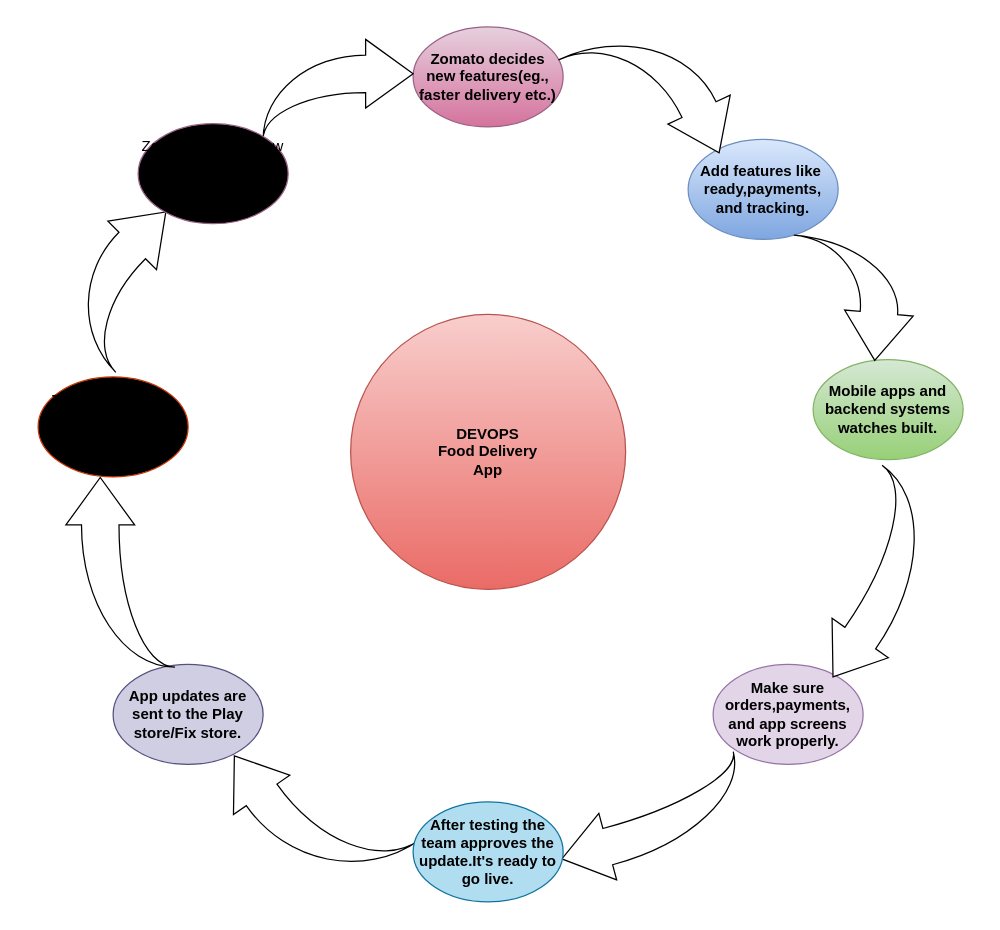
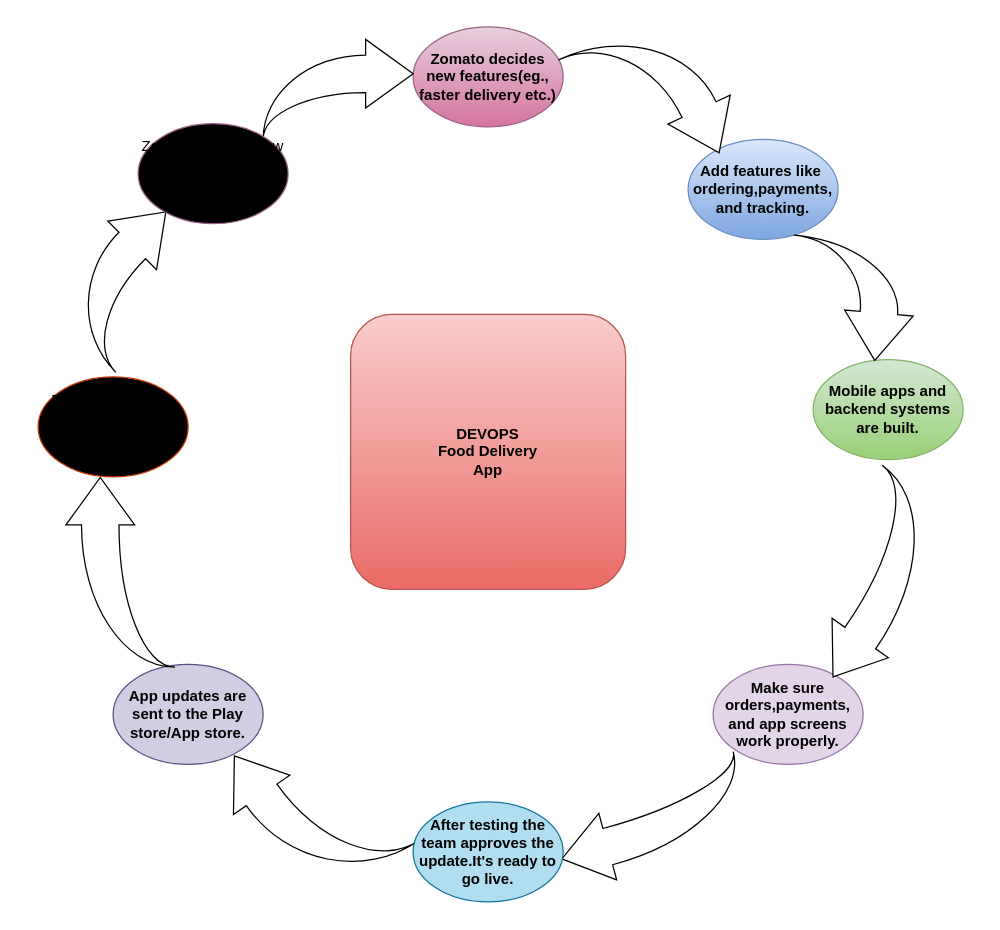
node "Add features like ready,payments, and tracking.": label "Add features like ready,payments, and tracking." -> "Add features like ordering,payments, and tracking."
node "Mobile apps and backend systems watches built.": label "Mobile apps and backend systems watches built." -> "Mobile apps and backend systems are built."
node "DEVOPS Food Delivery App": shape ellipse -> rounded rectangle
node "App updates are sent to the Play store/Fix store.": label "App updates are sent to the Play store/Fix store." -> "App updates are sent to the Play store/App store."
